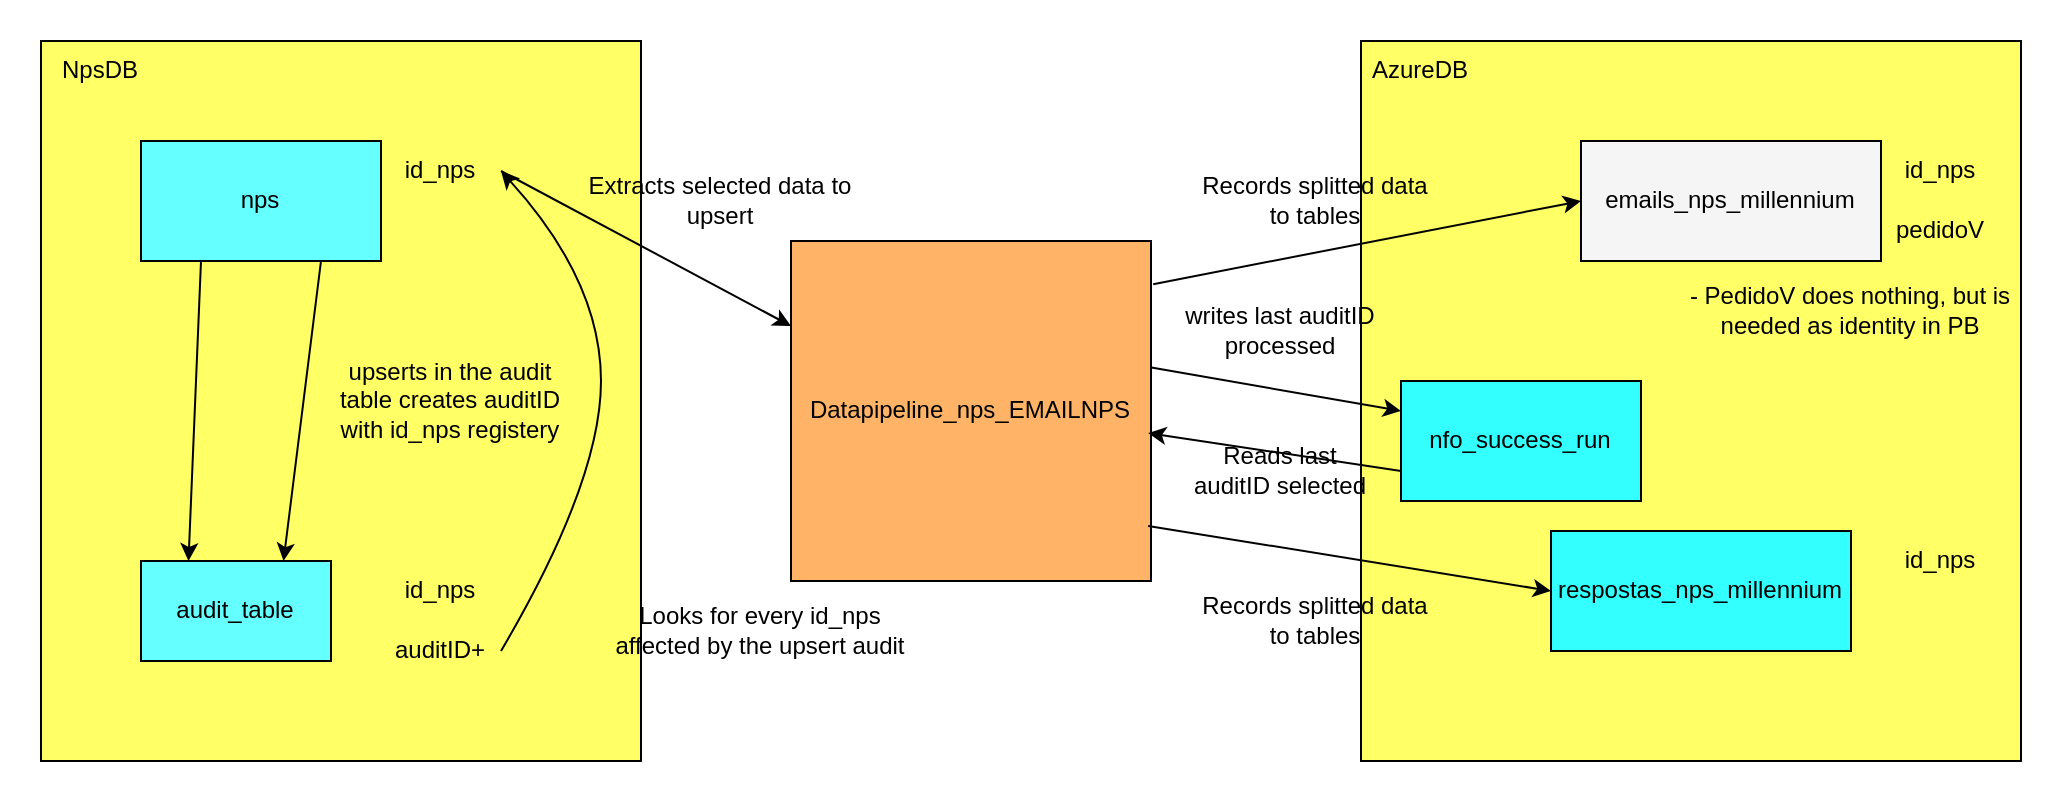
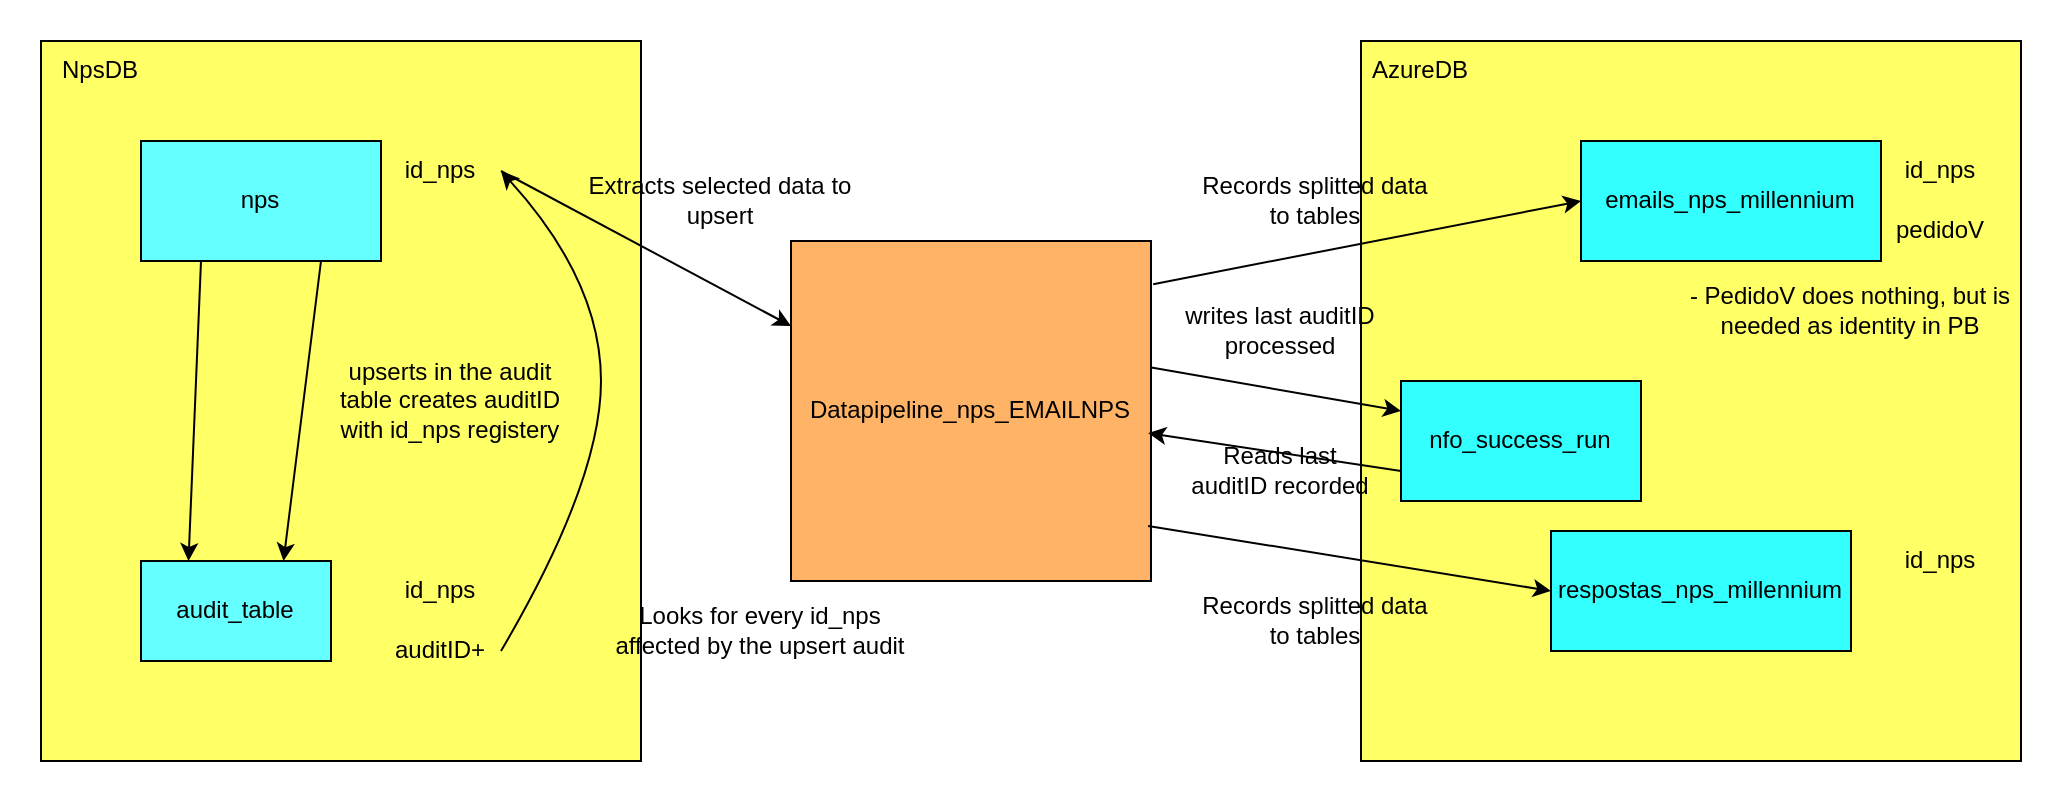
node "emails_nps_millennium": fillcolor #f5f5f5 -> #33ffff
node "Reads last auditID selected": label "Reads last auditID selected" -> "Reads last auditID recorded"
